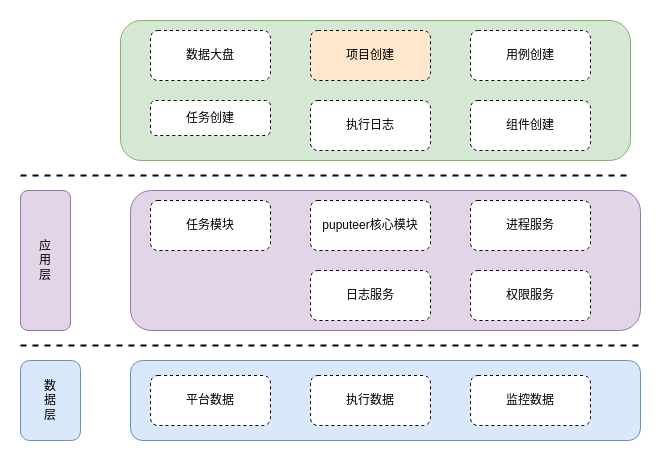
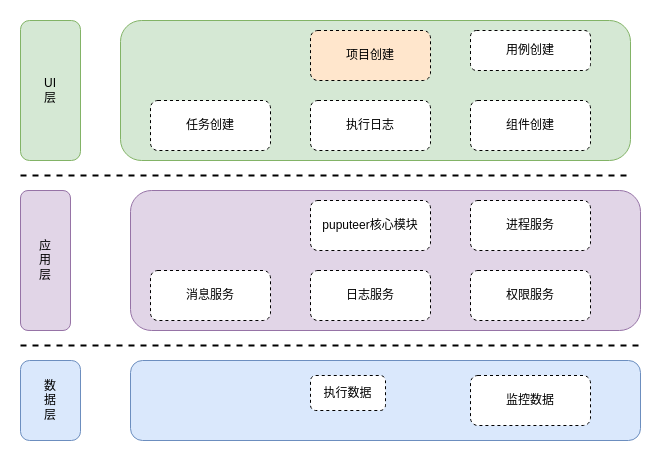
node "数据大盘": removed
node "用例创建": size 120x50 -> 120x40
node "UI 层": added
node "任务创建": size 120x35 -> 120x50
node "任务模块": removed
node "消息服务": added
node "平台数据": removed
node "执行数据": size 120x50 -> 75x35
